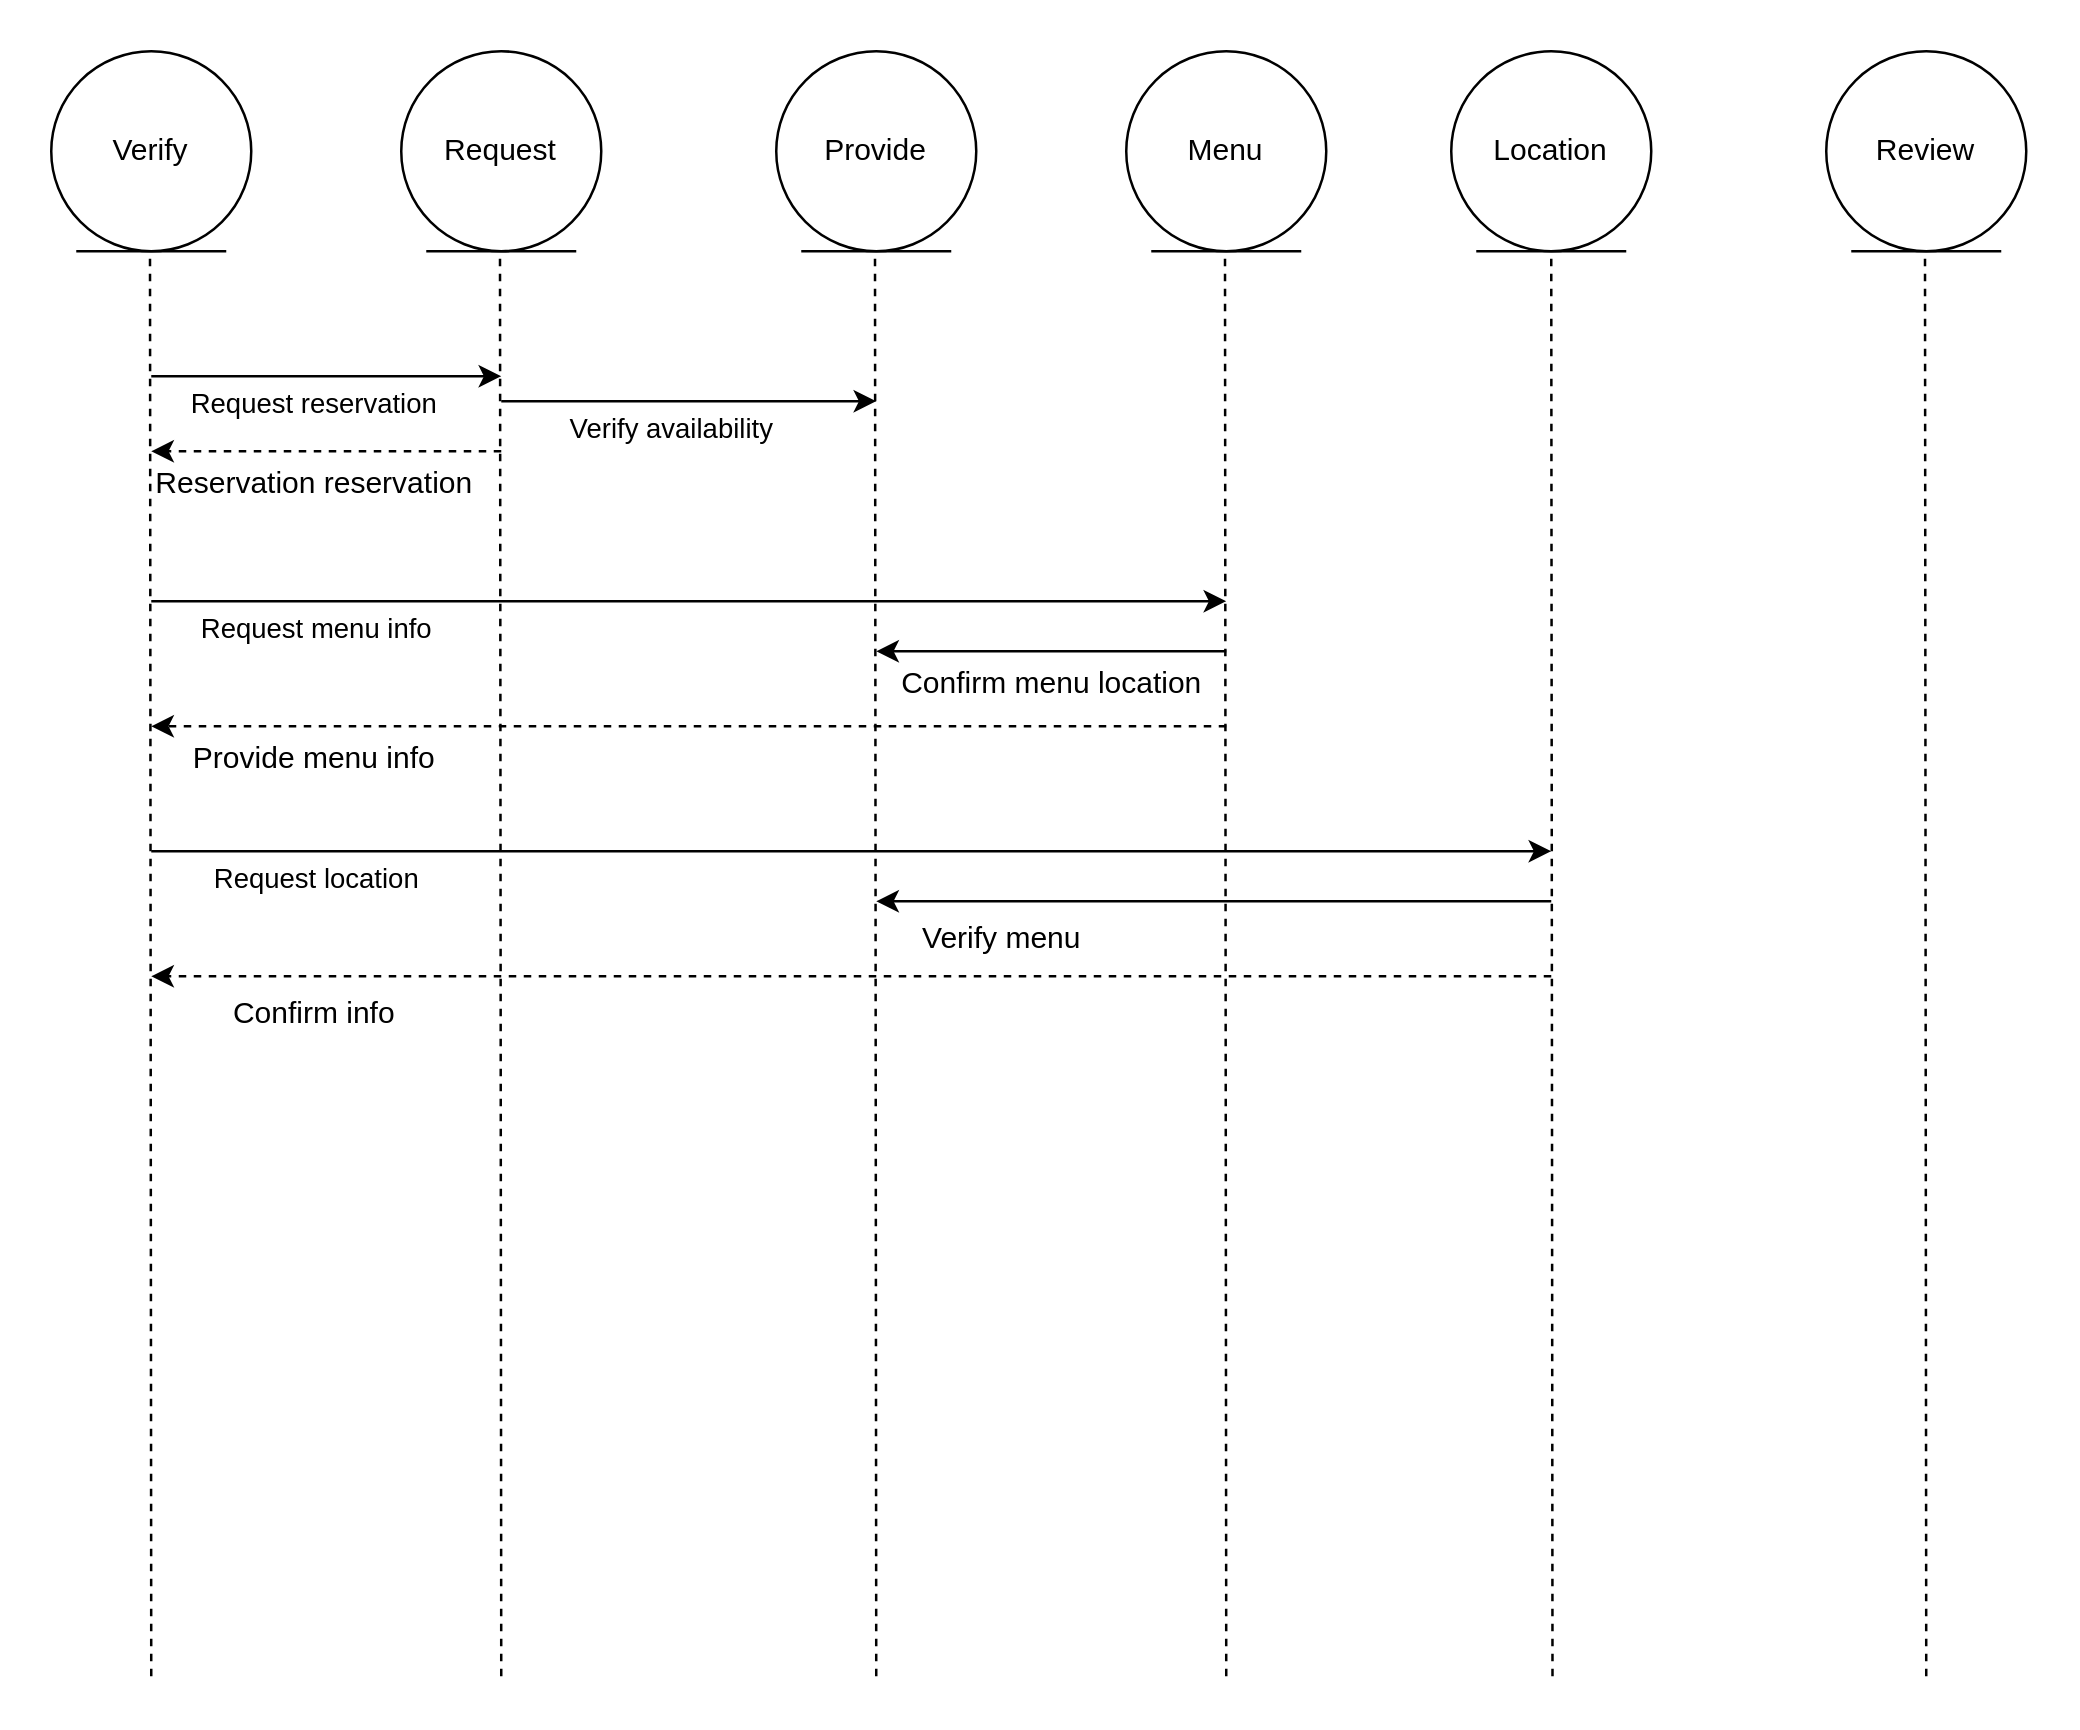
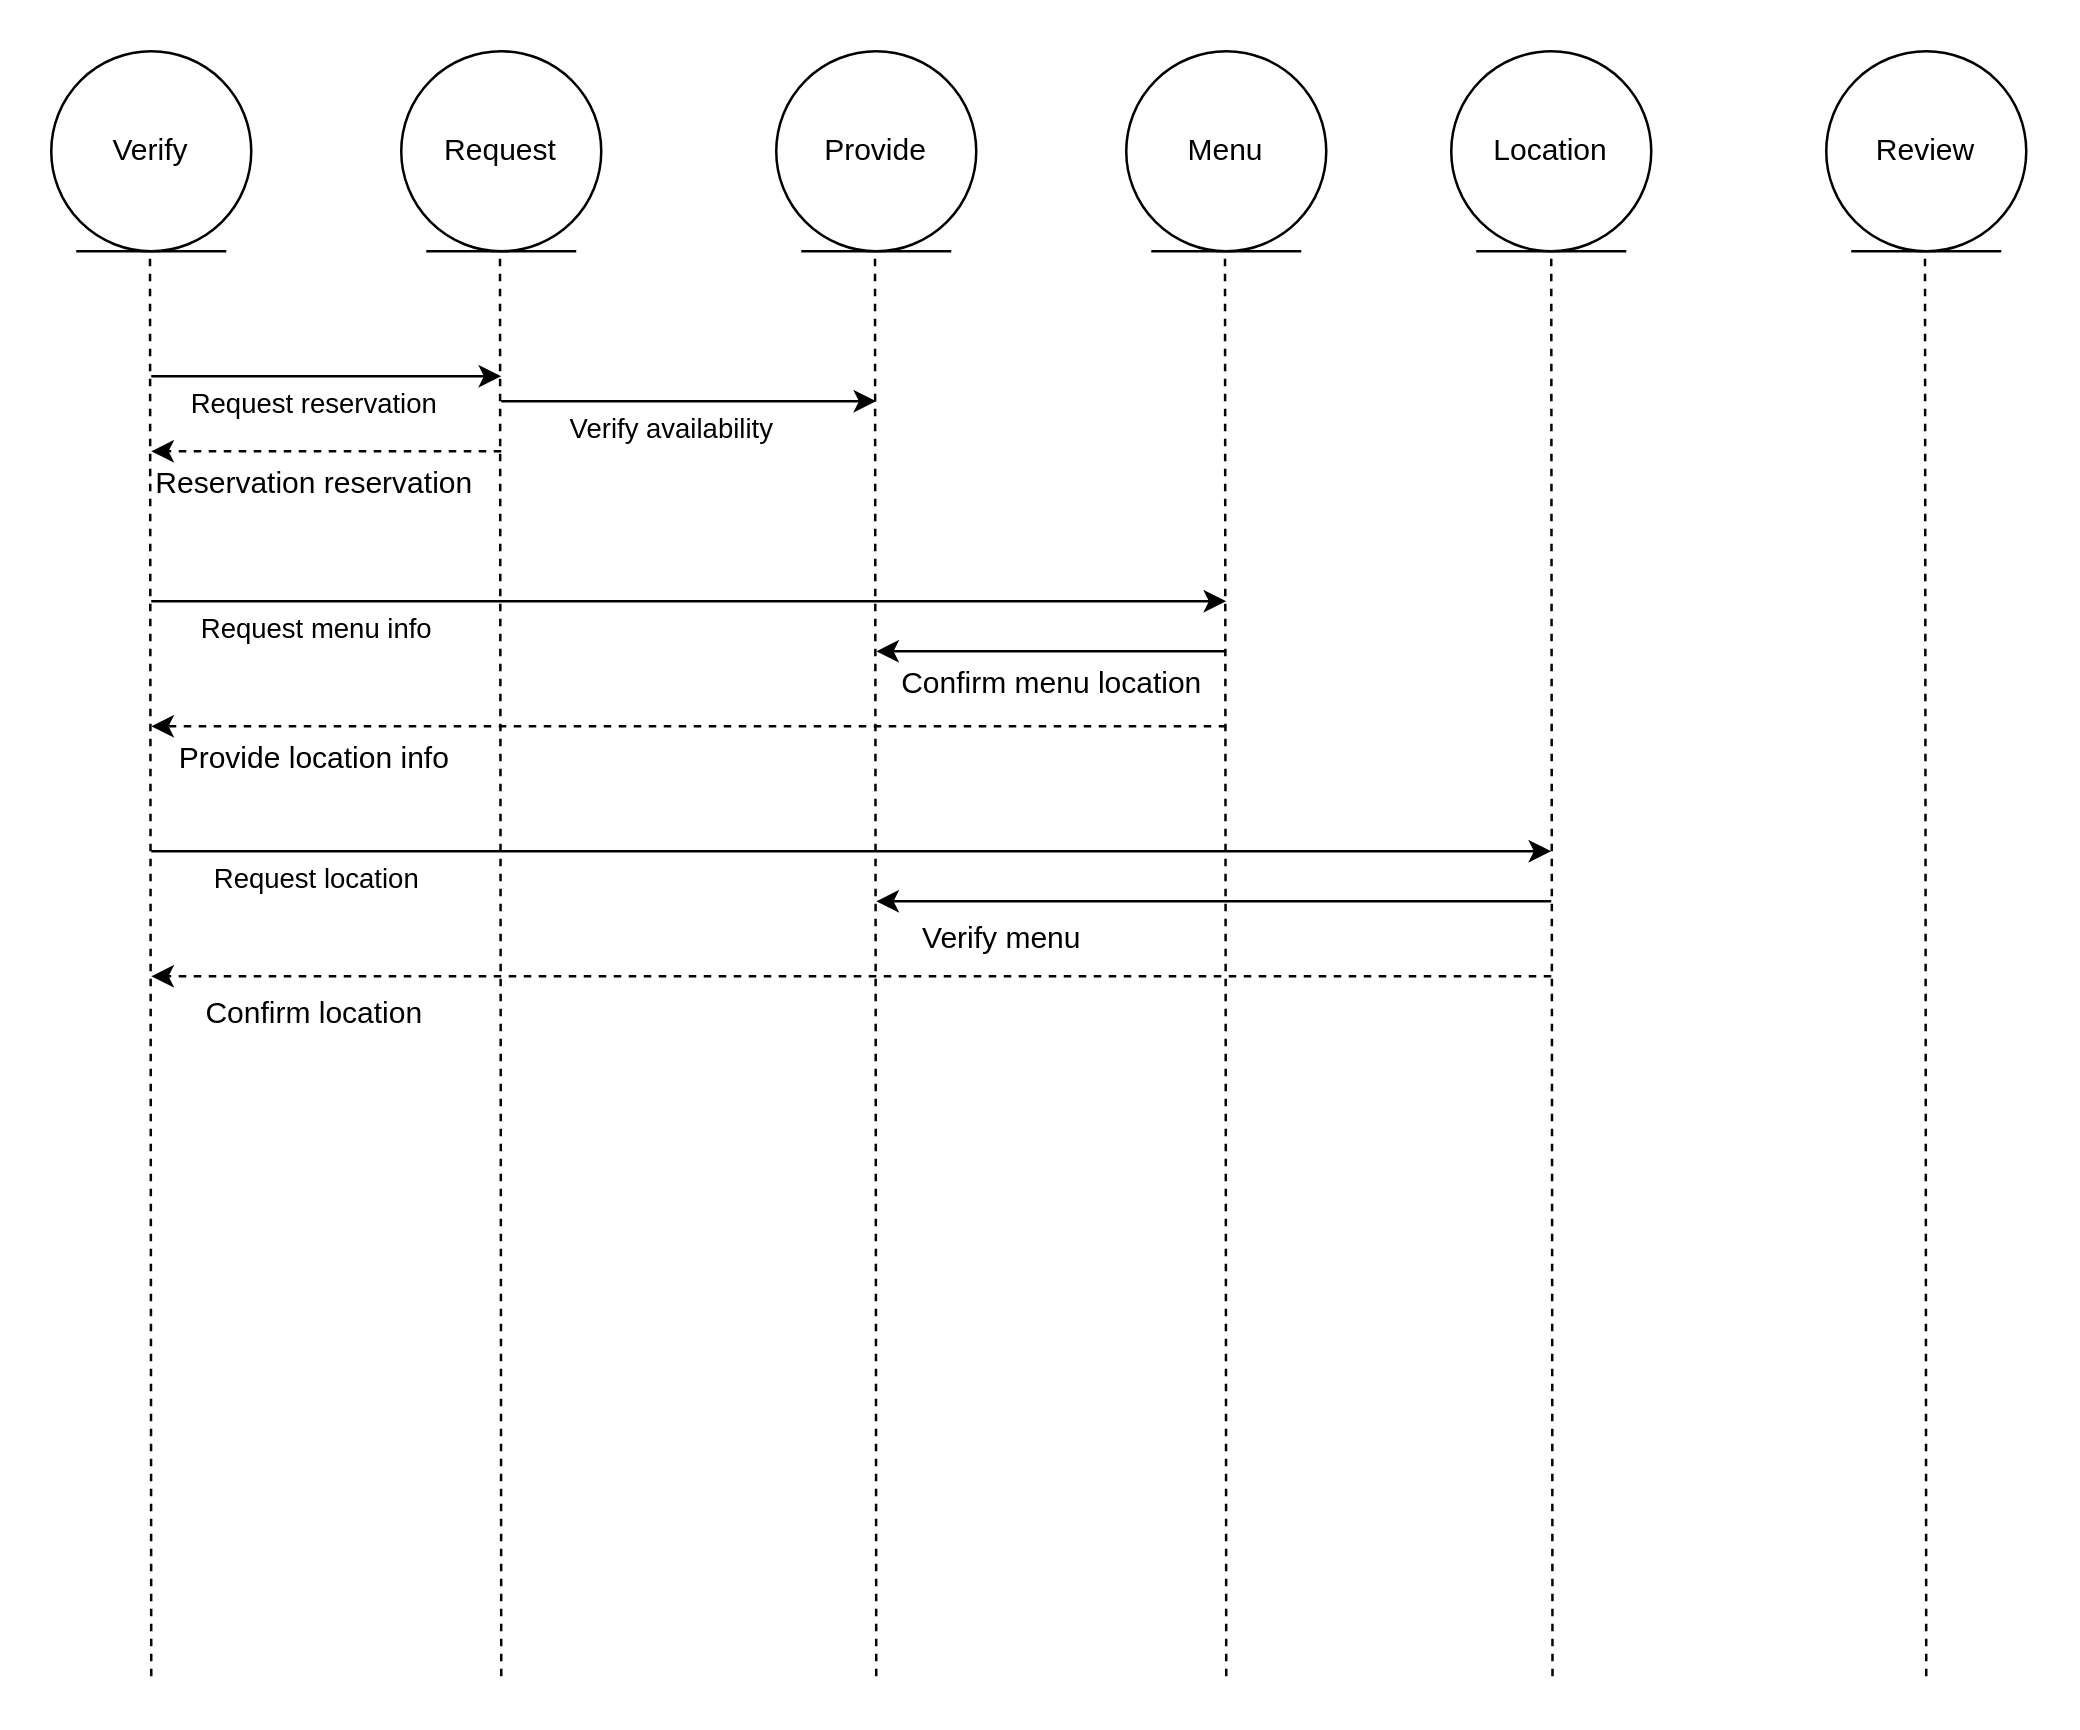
node "Provide menu info": label "Provide menu info" -> "Provide location info"
node "Confirm info": label "Confirm info" -> "Confirm location"
